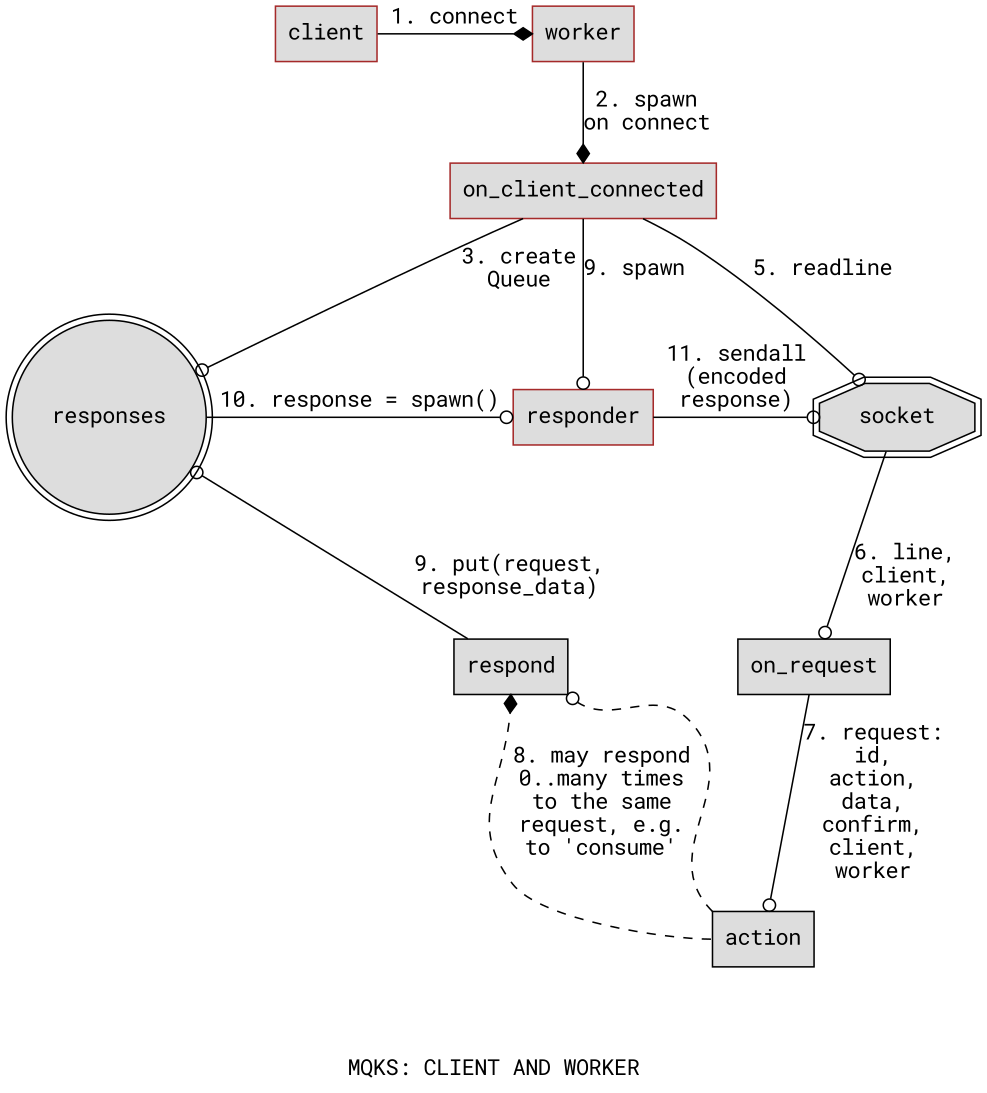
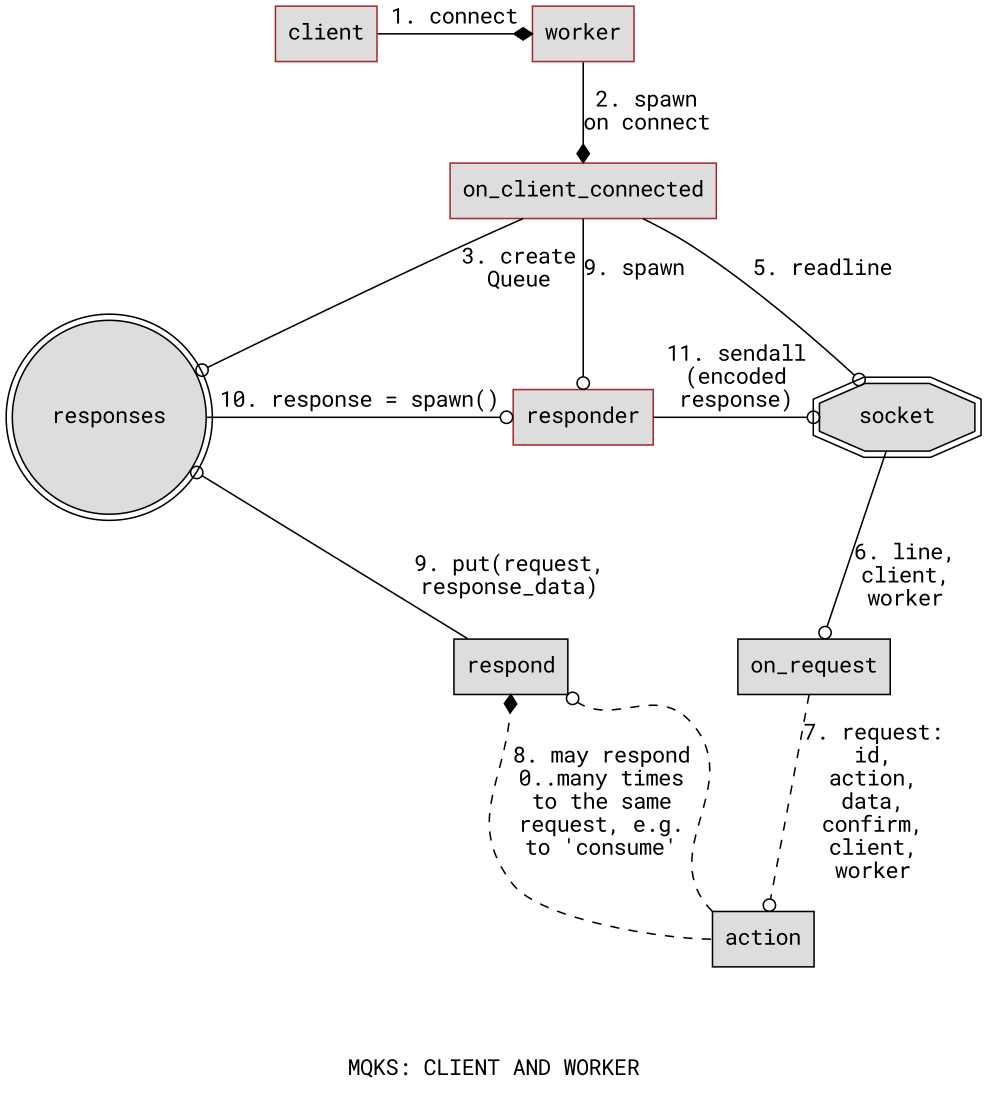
edge "on_request" -> "action": style solid -> dashed
